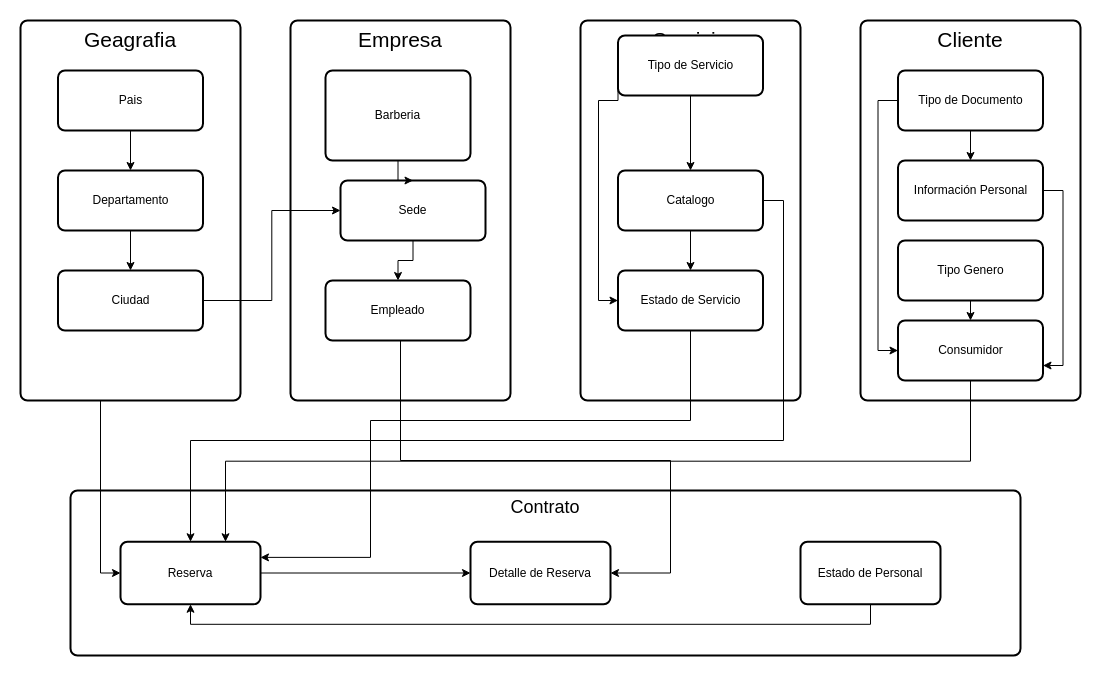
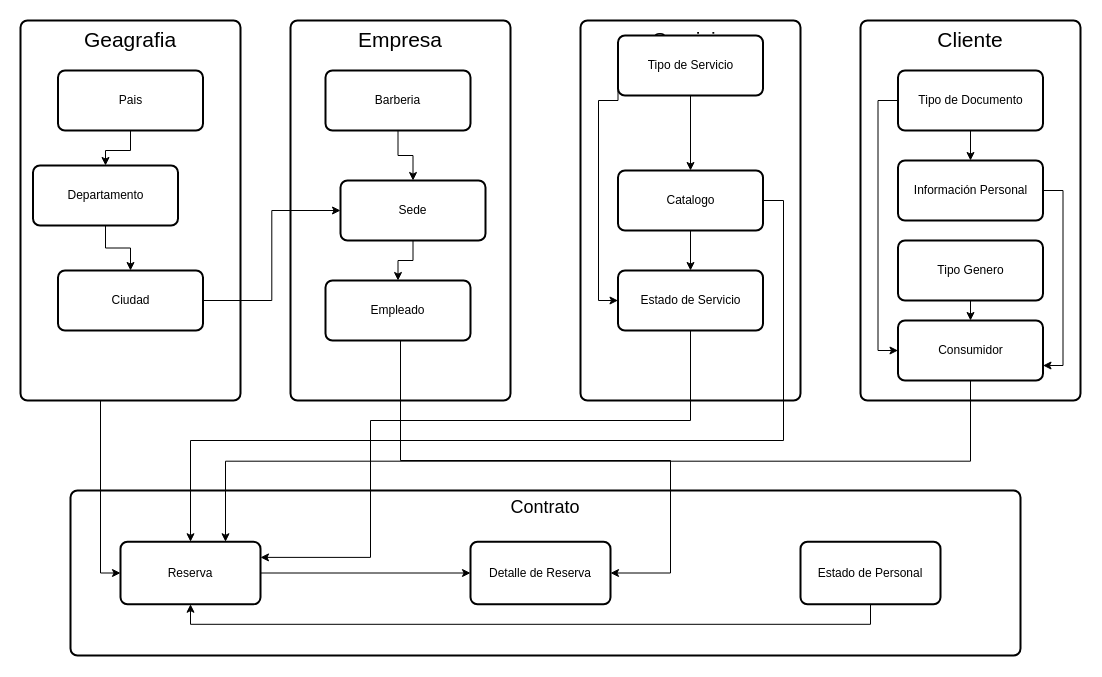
node "Barberia": size 145x90 -> 145x60
node "Departamento": moved (131, 201) -> (106, 196)
